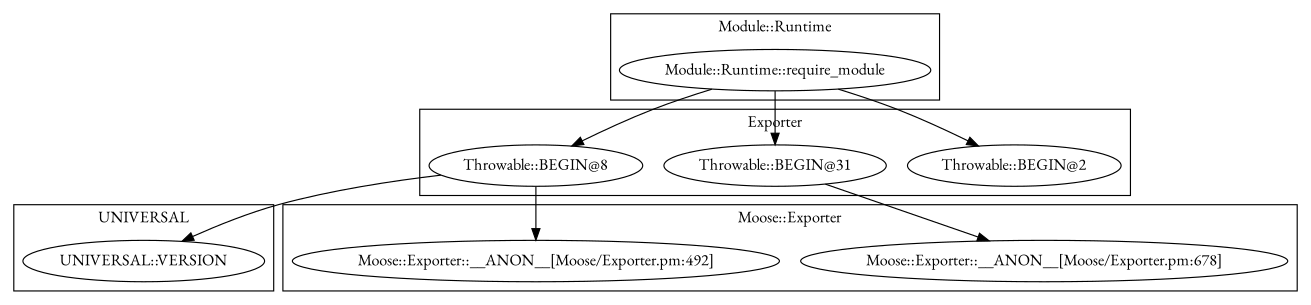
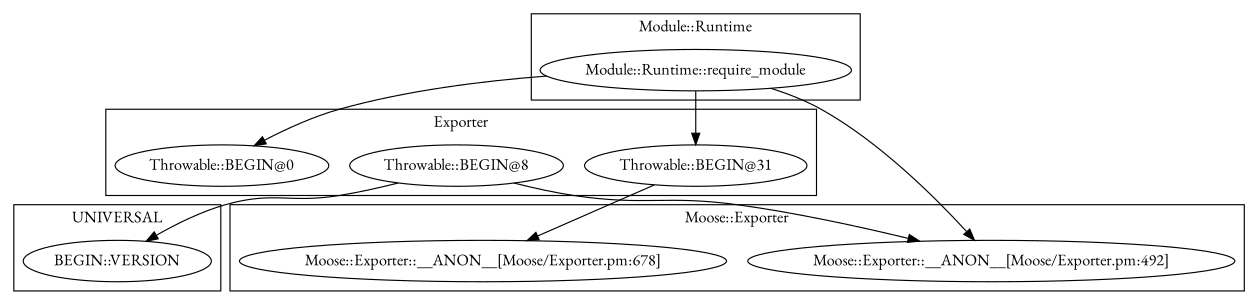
edge "Module::Runtime::require_module" -> "Throwable::BEGIN@8": now "Module::Runtime::require_module" -> "Moose::Exporter::__ANON__[Moose/Exporter.pm:492]"
node "Throwable::BEGIN@2": label "Throwable::BEGIN@2" -> "Throwable::BEGIN@0"
node "UNIVERSAL::VERSION": label "UNIVERSAL::VERSION" -> "BEGIN::VERSION"
